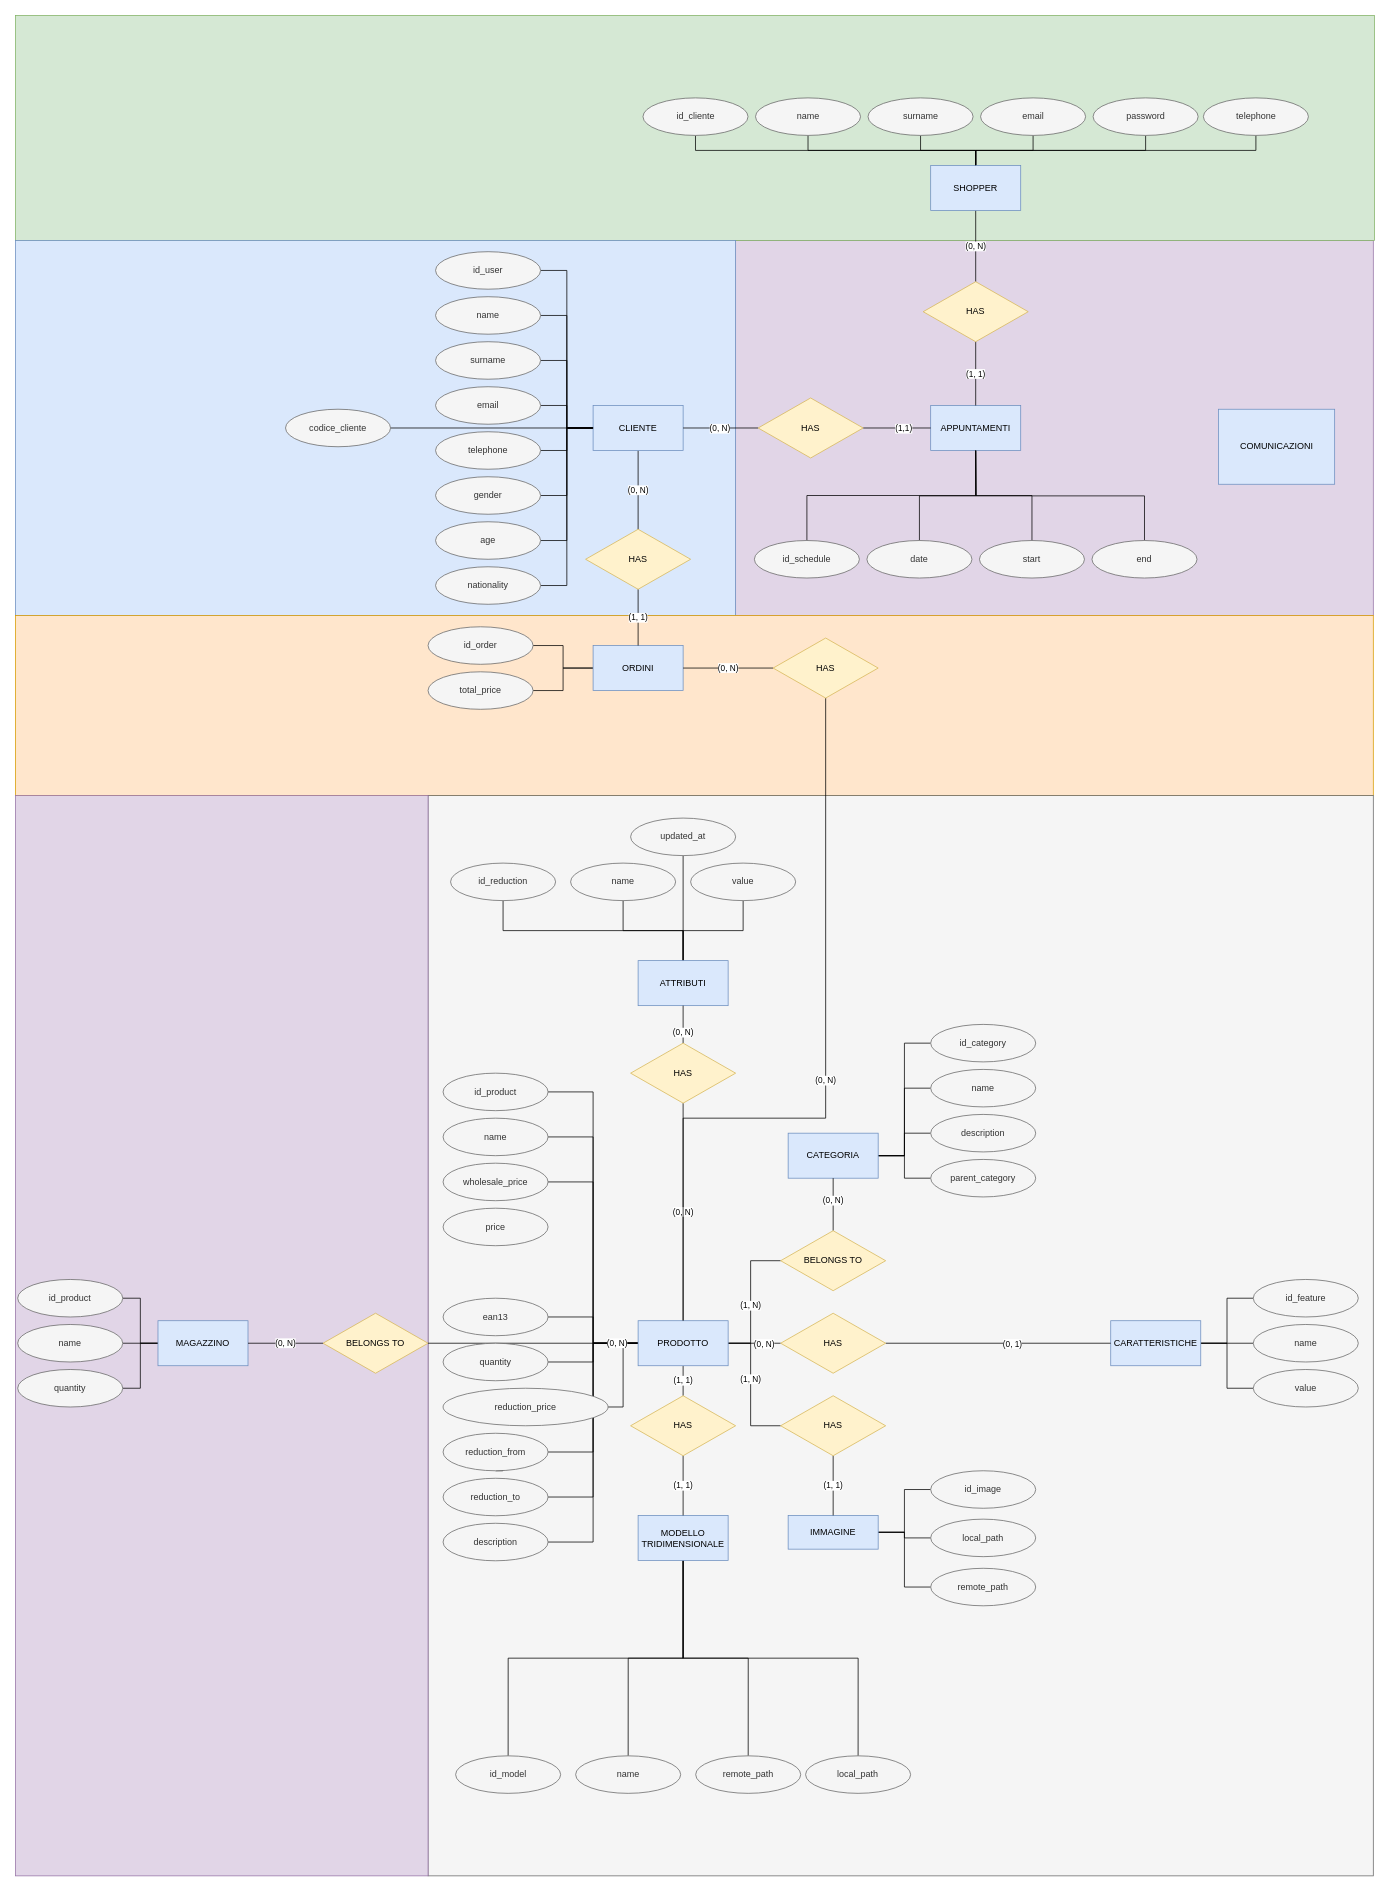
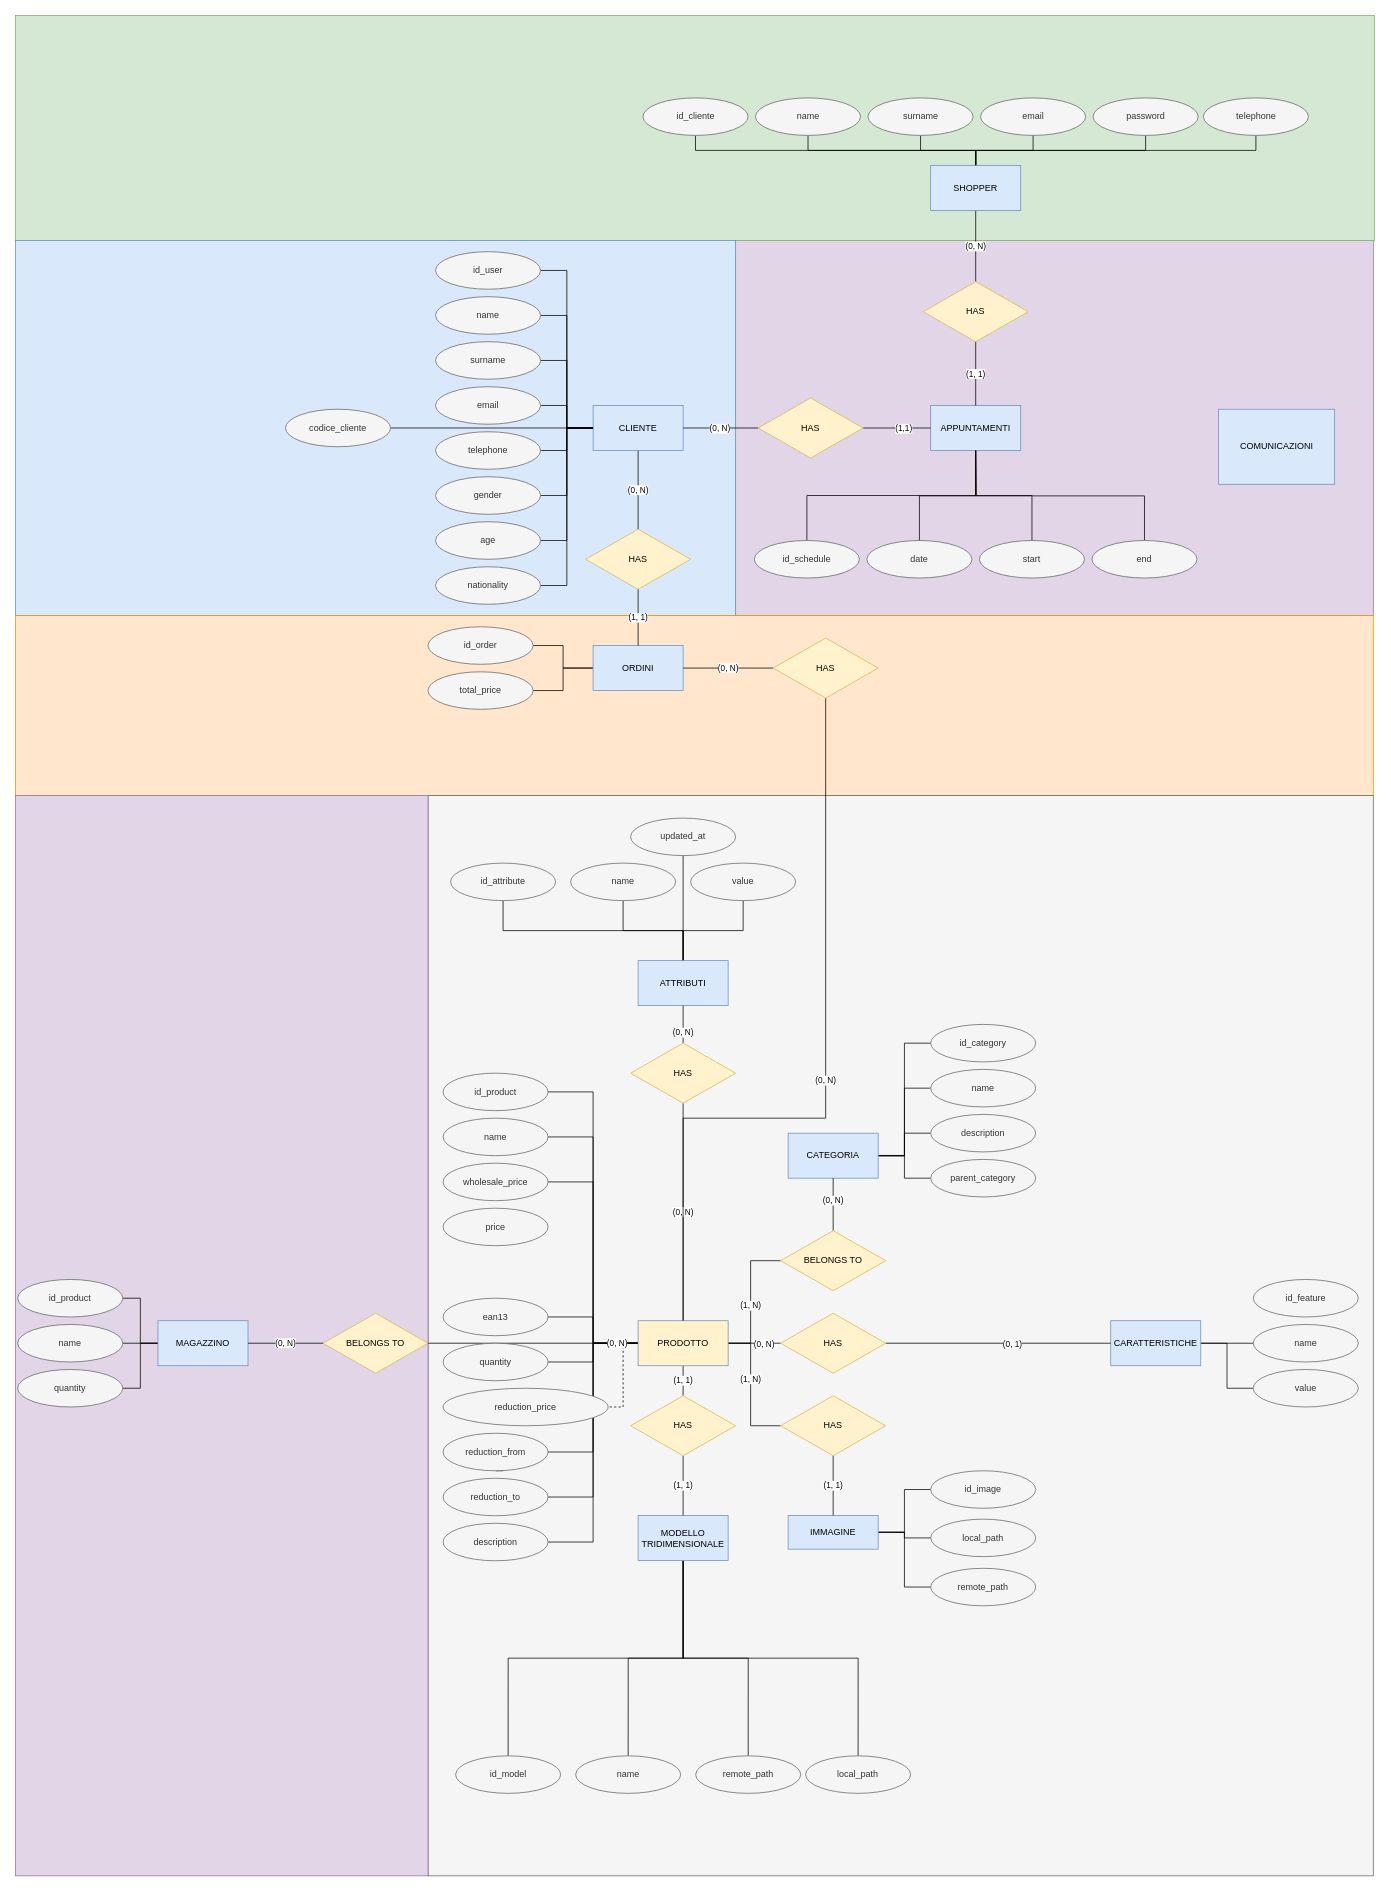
node "id_reduction": label "id_reduction" -> "id_attribute"
edge "id_feature" -- "CARATTERISTICHE": removed
node "PRODOTTO": fillcolor #dae8fc -> #fff2cc
edge "PRODOTTO" -- "reduction_price": style solid -> dashed
